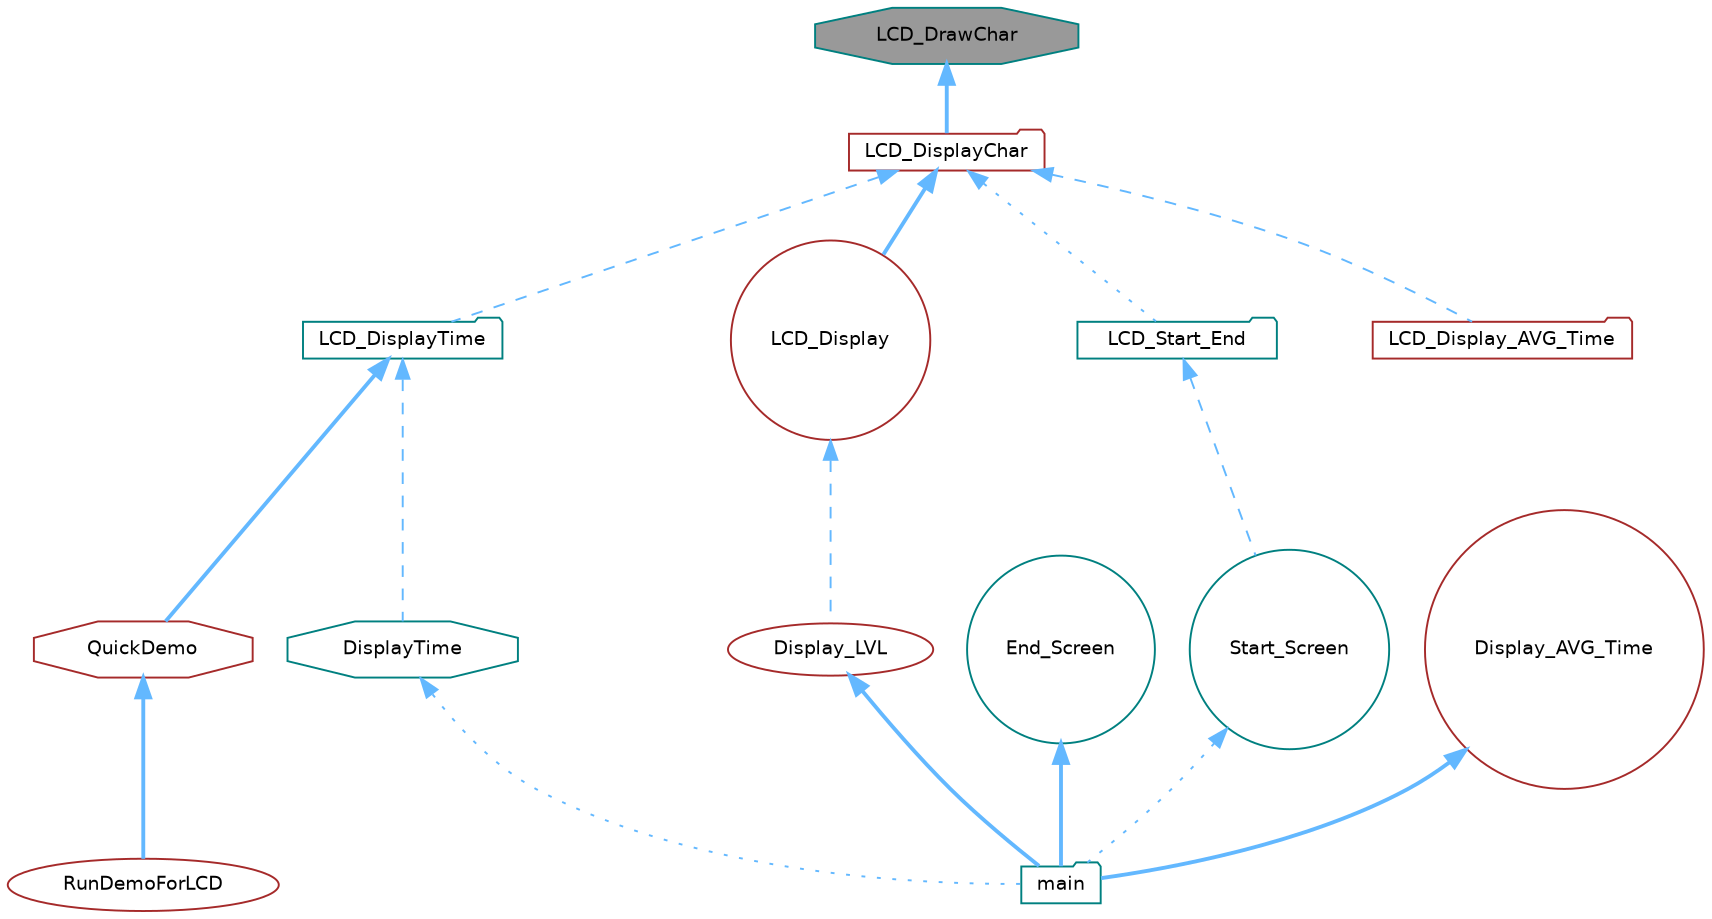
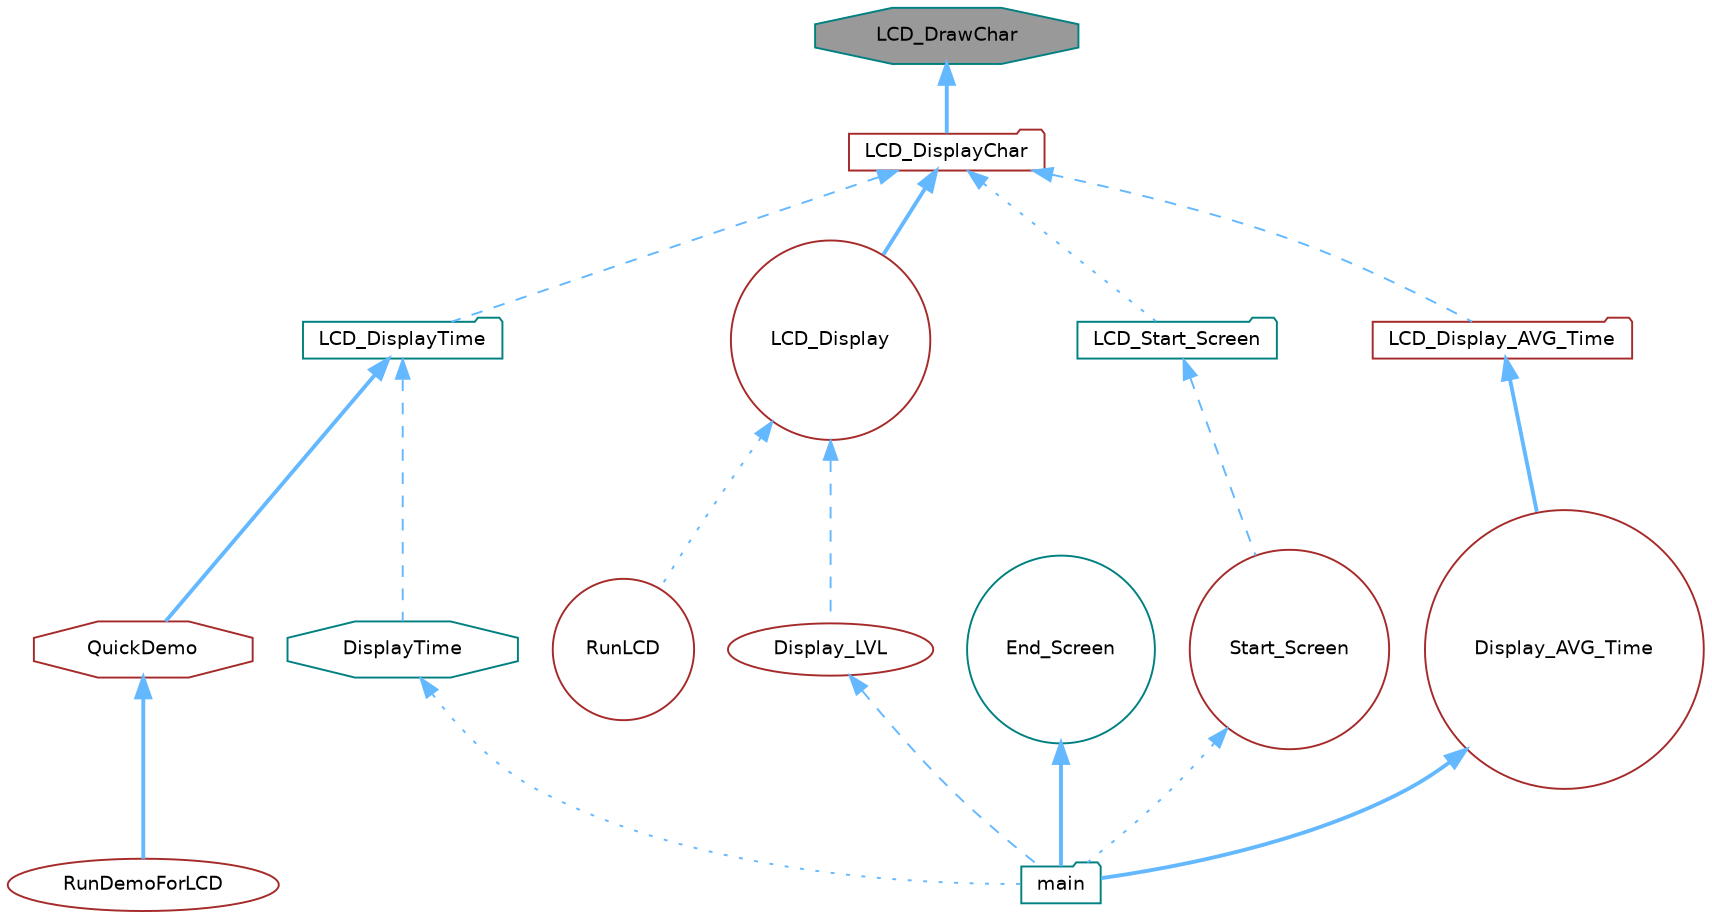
node "LCD_Start_End": label "LCD_Start_End" -> "LCD_Start_Screen"
edge "Display_AVG_Time" -> "LCD_Display_AVG_Time": added
node "RunLCD": added
node "Start_Screen": color teal -> brown
edge "main" -> "Display_LVL": style bold -> dashed
